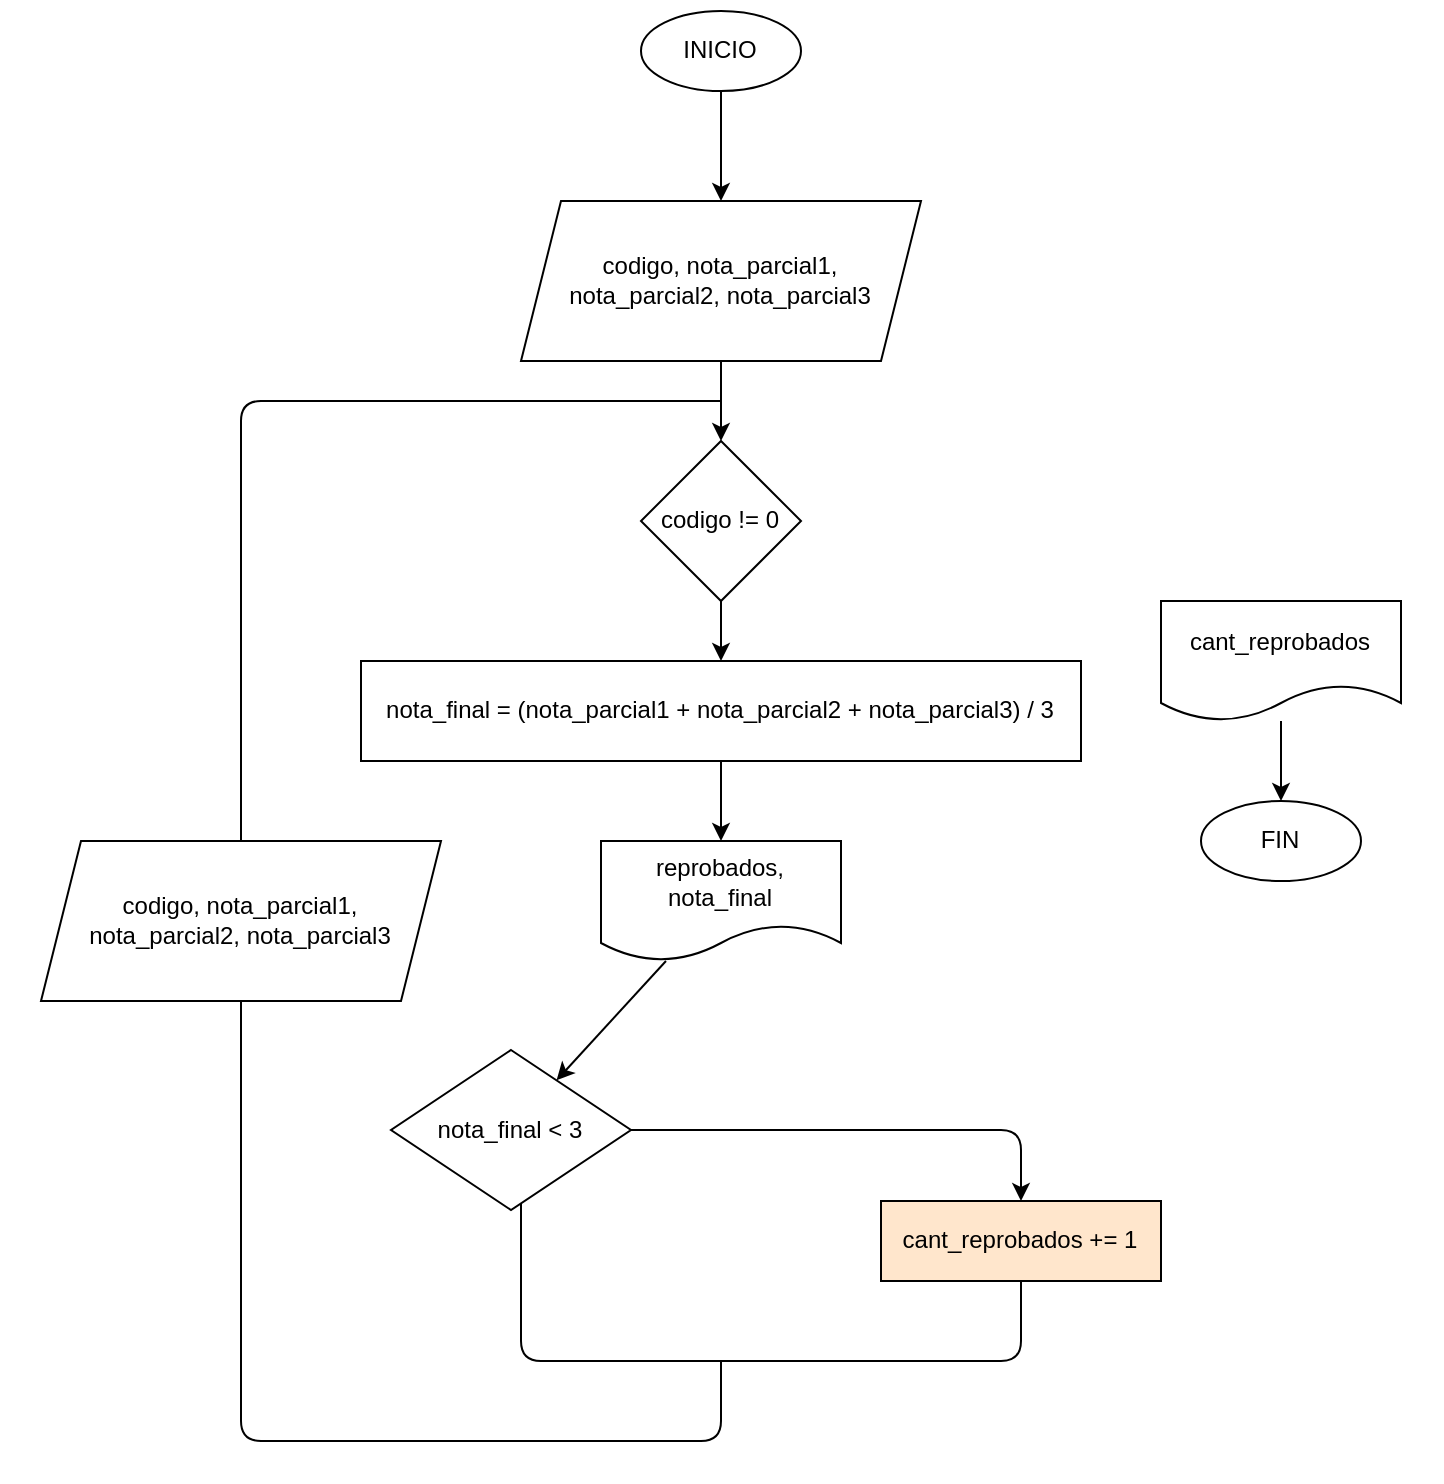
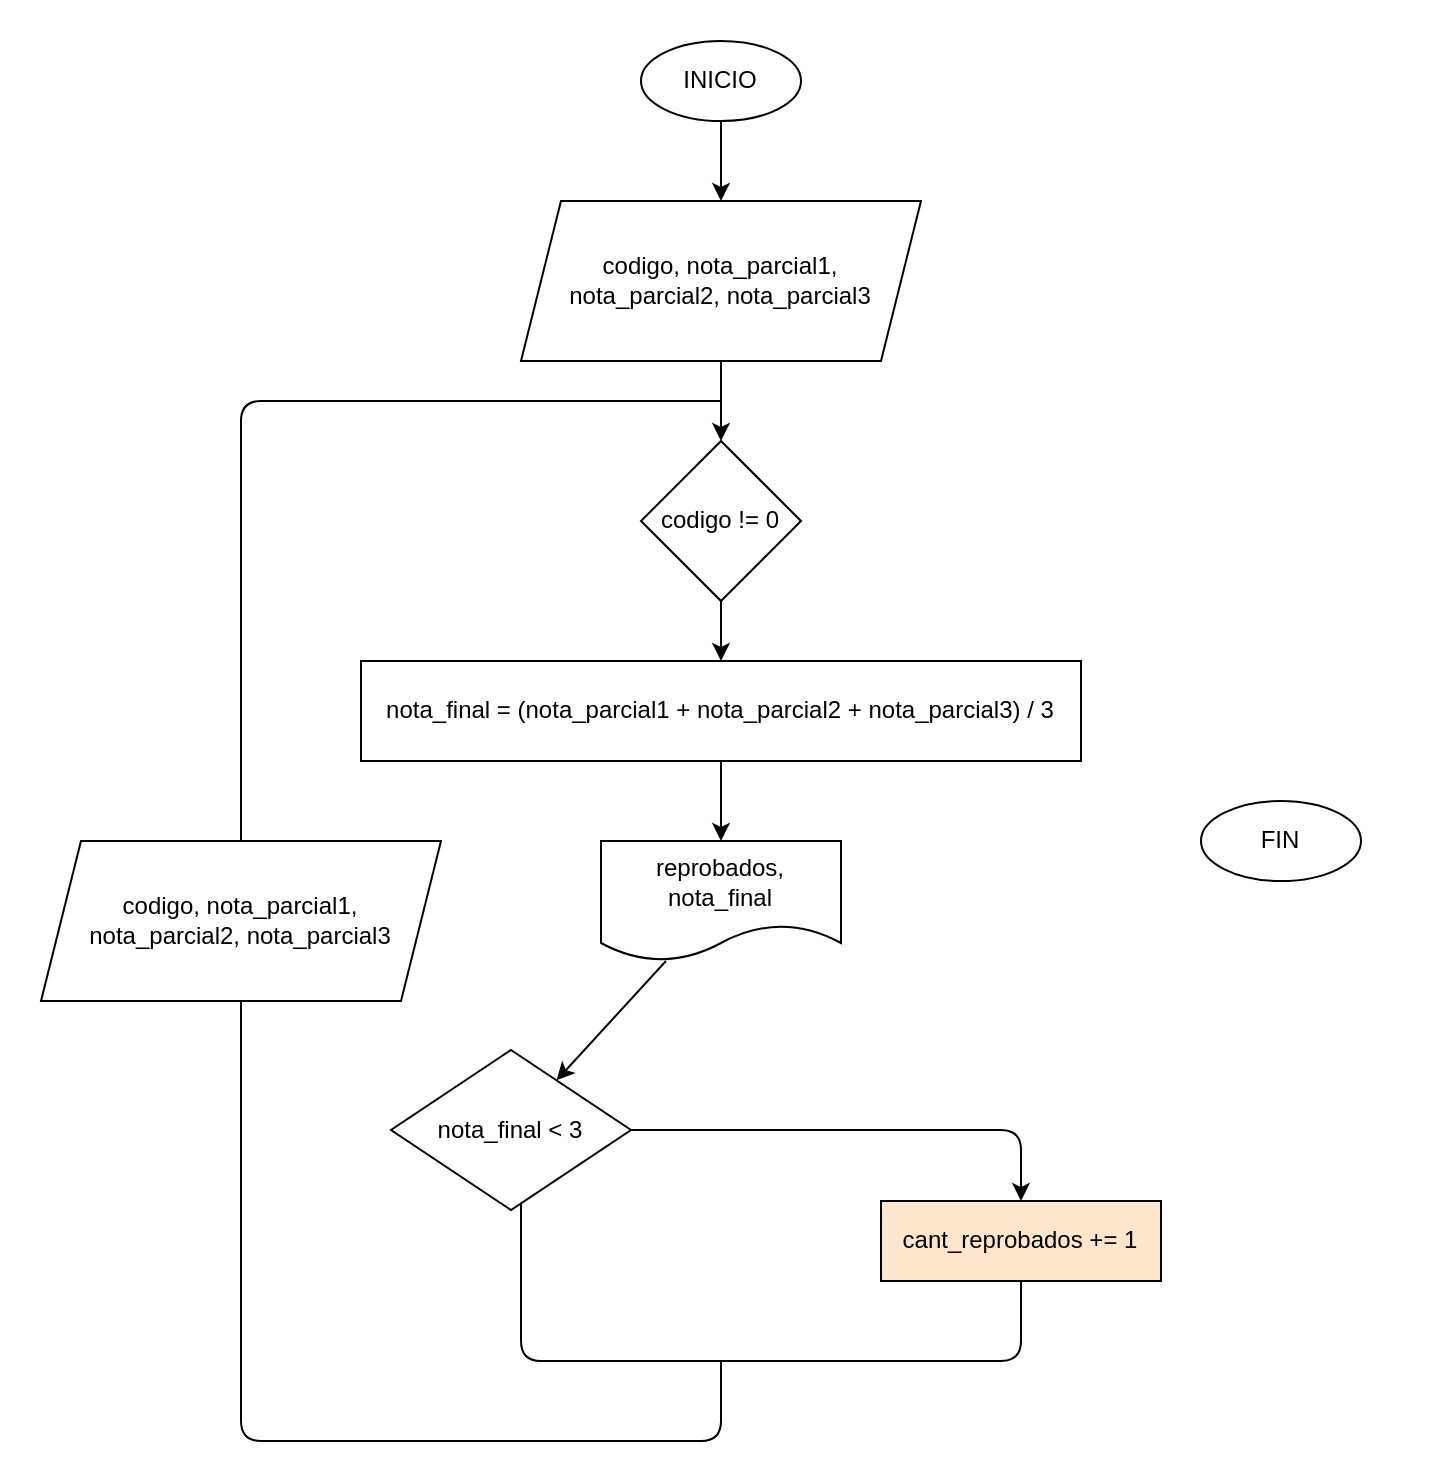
node "INICIO": moved (721, 51) -> (721, 81)
node "cant_reprobados": removed
edge "cant_reprobados" -> "FIN": removed
